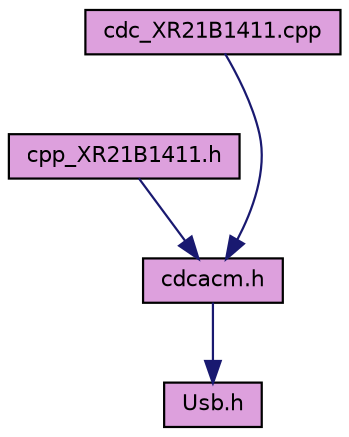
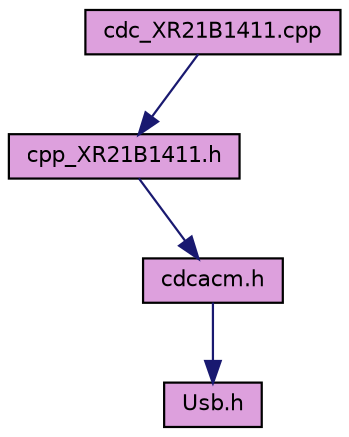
edge "cdc_XR21B1411.cpp" -> "cdcacm.h": now "cdc_XR21B1411.cpp" -> "cpp_XR21B1411.h"
